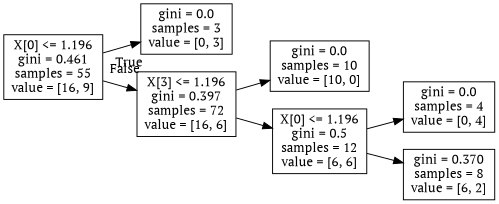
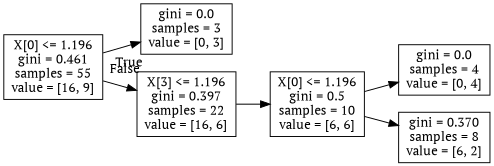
node "gini = 0.0 samples = 10 value = [10, 0]": removed
node "X[3] <= 1.196 gini = 0.397 samples = 72 value = [16, 6]": label "X[3] <= 1.196 gini = 0.397 samples = 72 value = [16, 6]" -> "X[3] <= 1.196 gini = 0.397 samples = 22 value = [16, 6]"
node "X[0] <= 1.196 gini = 0.5 samples = 12 value = [6, 6]": label "X[0] <= 1.196 gini = 0.5 samples = 12 value = [6, 6]" -> "X[0] <= 1.196 gini = 0.5 samples = 10 value = [6, 6]"
